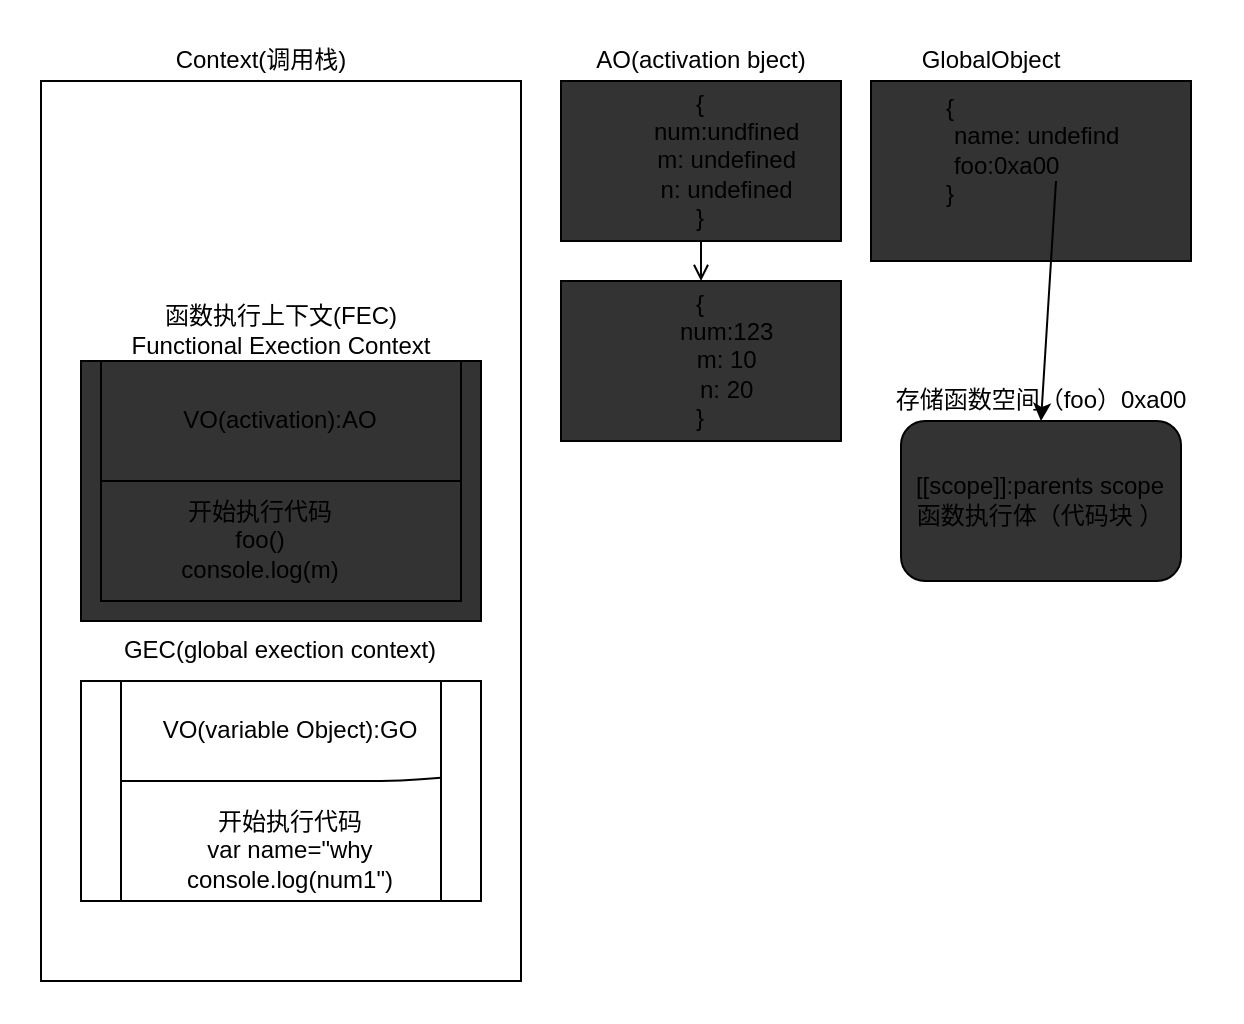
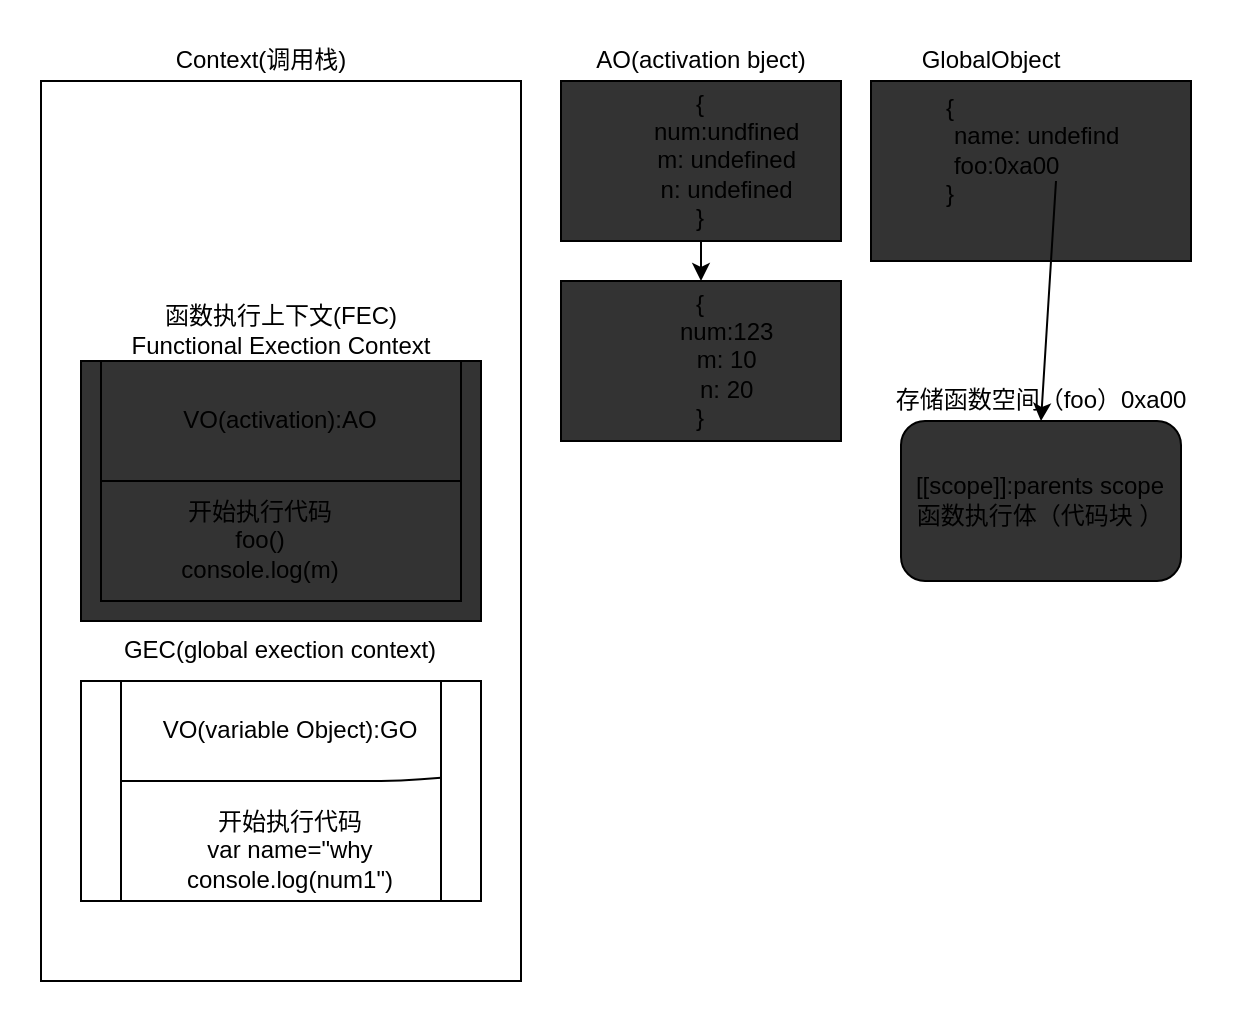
edge "{ num:undfined m: undefined n: undefined }" -> "{ num:123 m: 10 n: 20 }": arrowhead open -> classic
